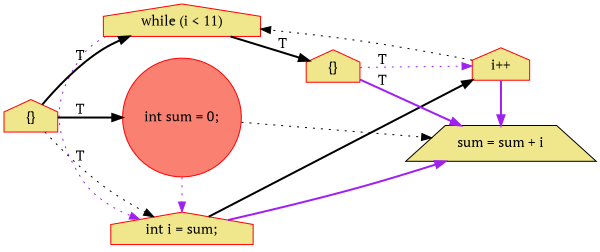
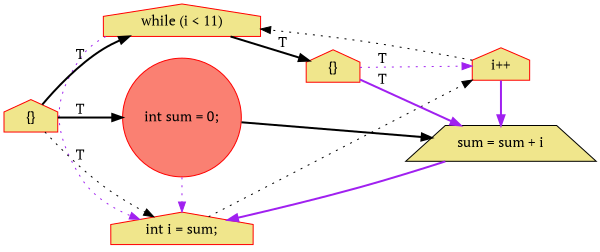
edge "int sum = 0;" -> "sum = sum + i": style dotted -> bold
edge "int i = sum;" -> "i++": style bold -> dotted
edge "int i = sum;" -> "sum = sum + i": reversed
